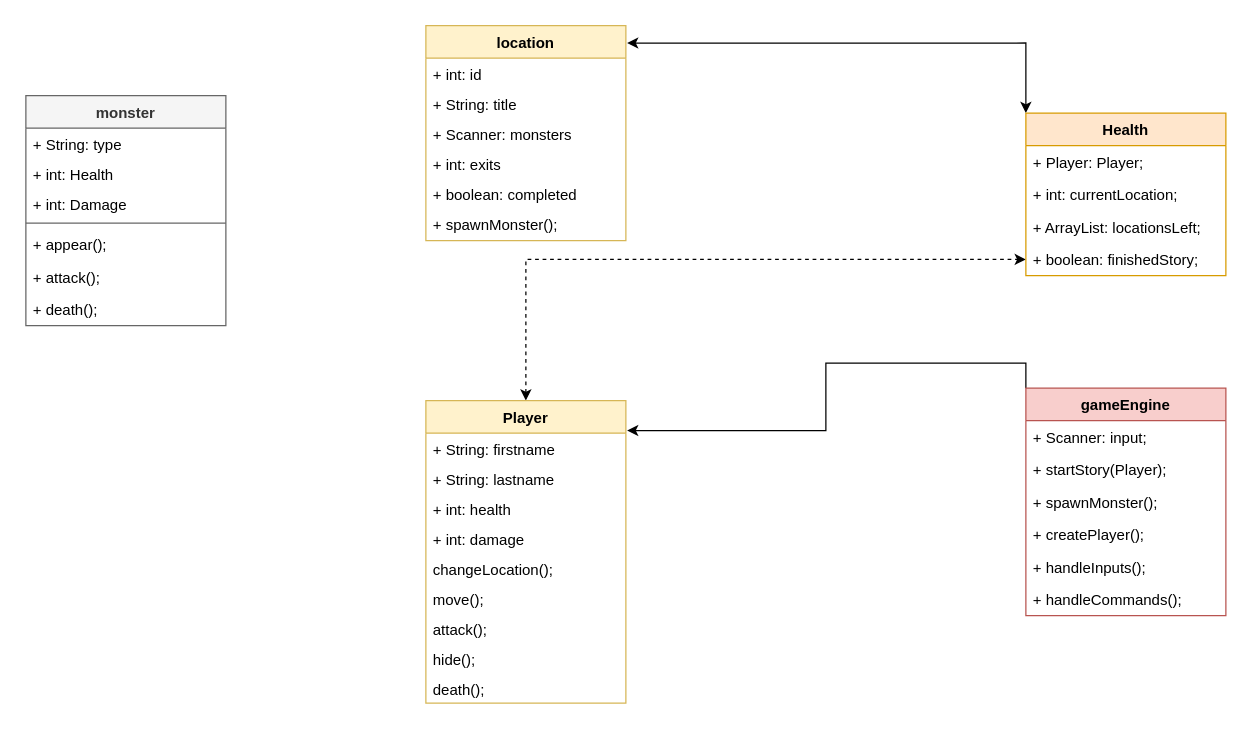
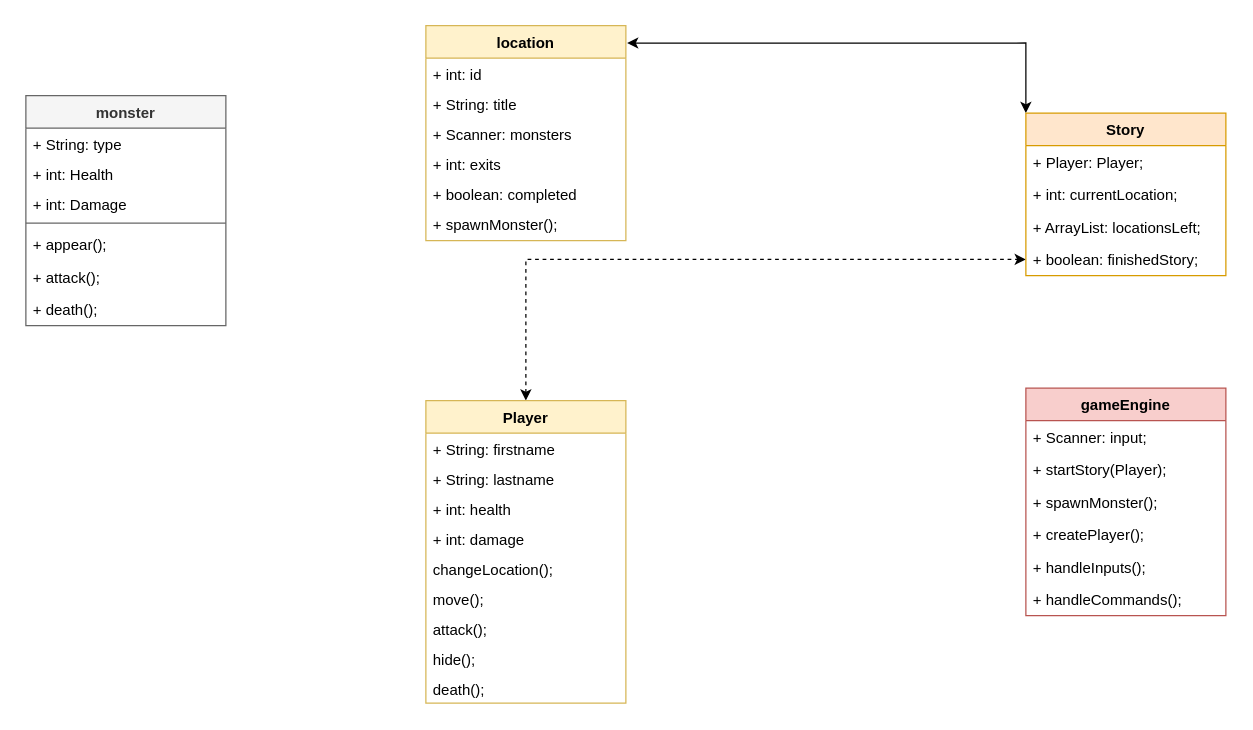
node "Health": label "Health" -> "Story"
edge "gameEngine" -> "Player": removed
